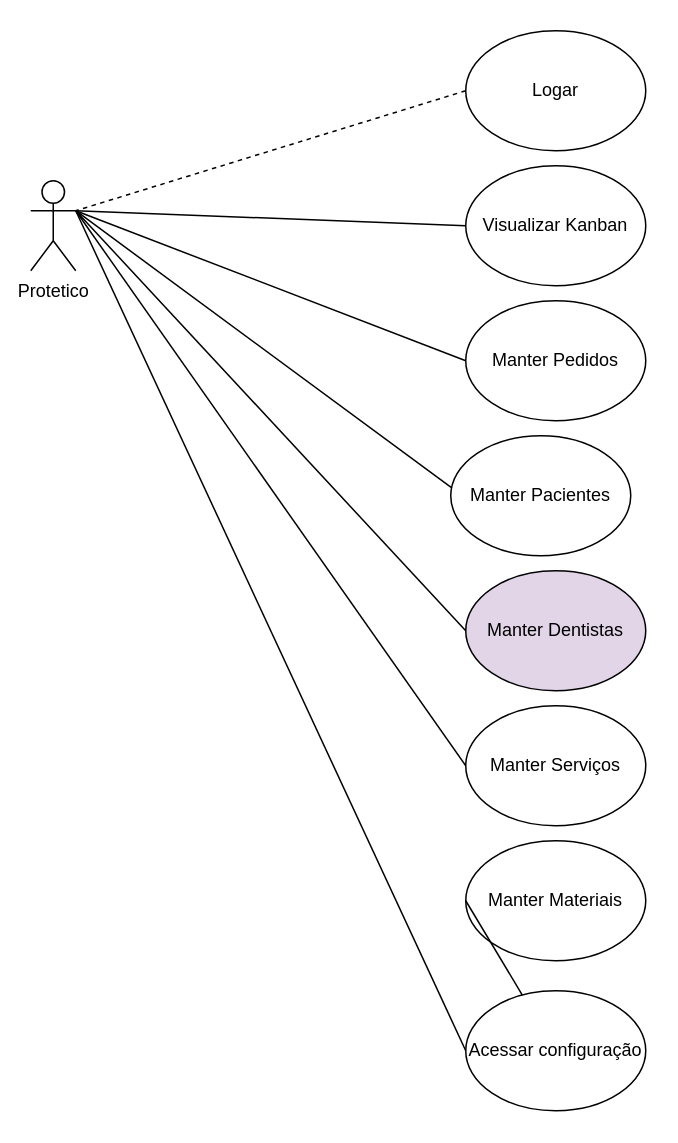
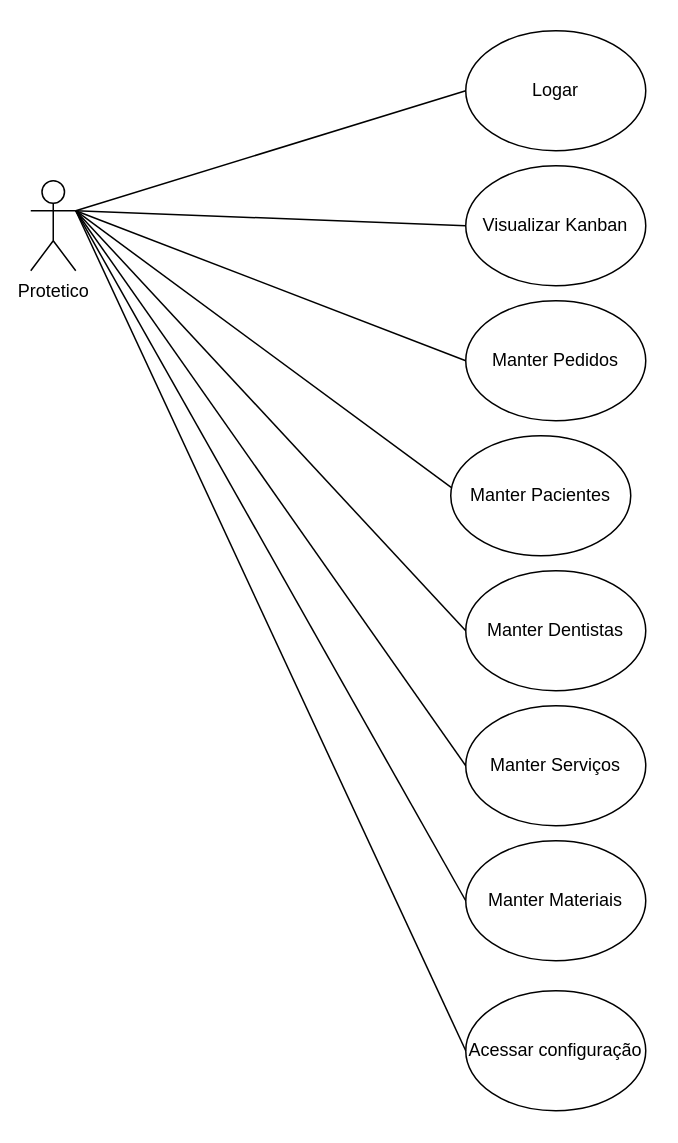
edge "Logar" -- "Protetico": style dashed -> solid
node "Manter Dentistas": fillcolor #e1d5e7 -> #ffffff
edge "Manter Materiais" -- "Acessar configuração": now "Manter Materiais" -- "Protetico"
